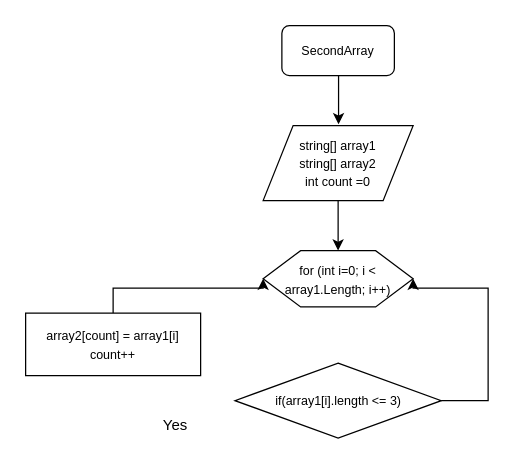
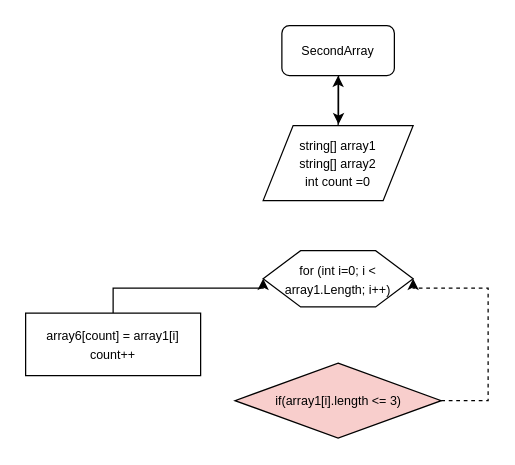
edge "string[] array1 string[] array2 int count =0" -> "for (int i=0; i < array1.Length; i++)": now "string[] array1 string[] array2 int count =0" -> "SecondArray"
edge "if(array1[i].length <= 3)" -> "for (int i=0; i < array1.Length; i++)": style solid -> dashed
node "array2[count] = array1[i] count++": label "array2[count] = array1[i] count++" -> "array6[count] = array1[i] count++"
node "if(array1[i].length <= 3)": fillcolor #ffffff -> #f8cecc
node "Yes": removed
